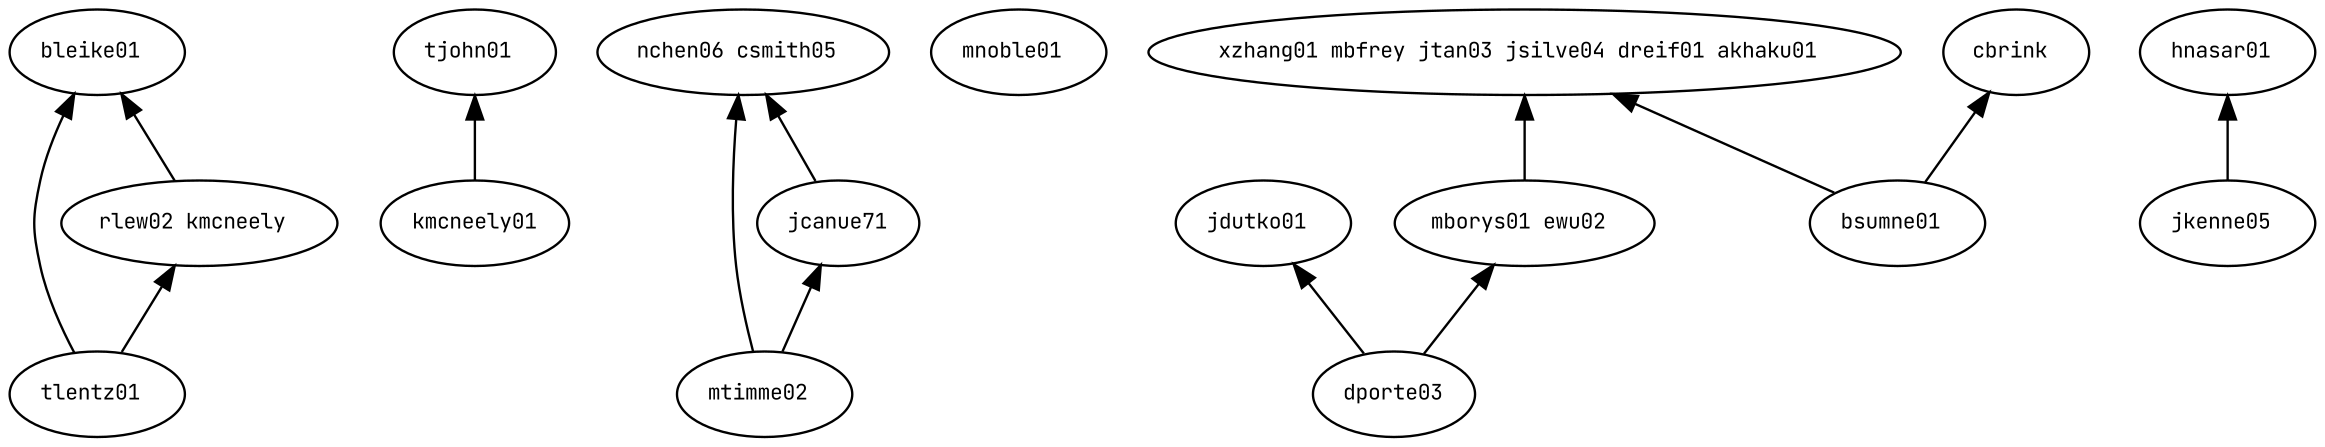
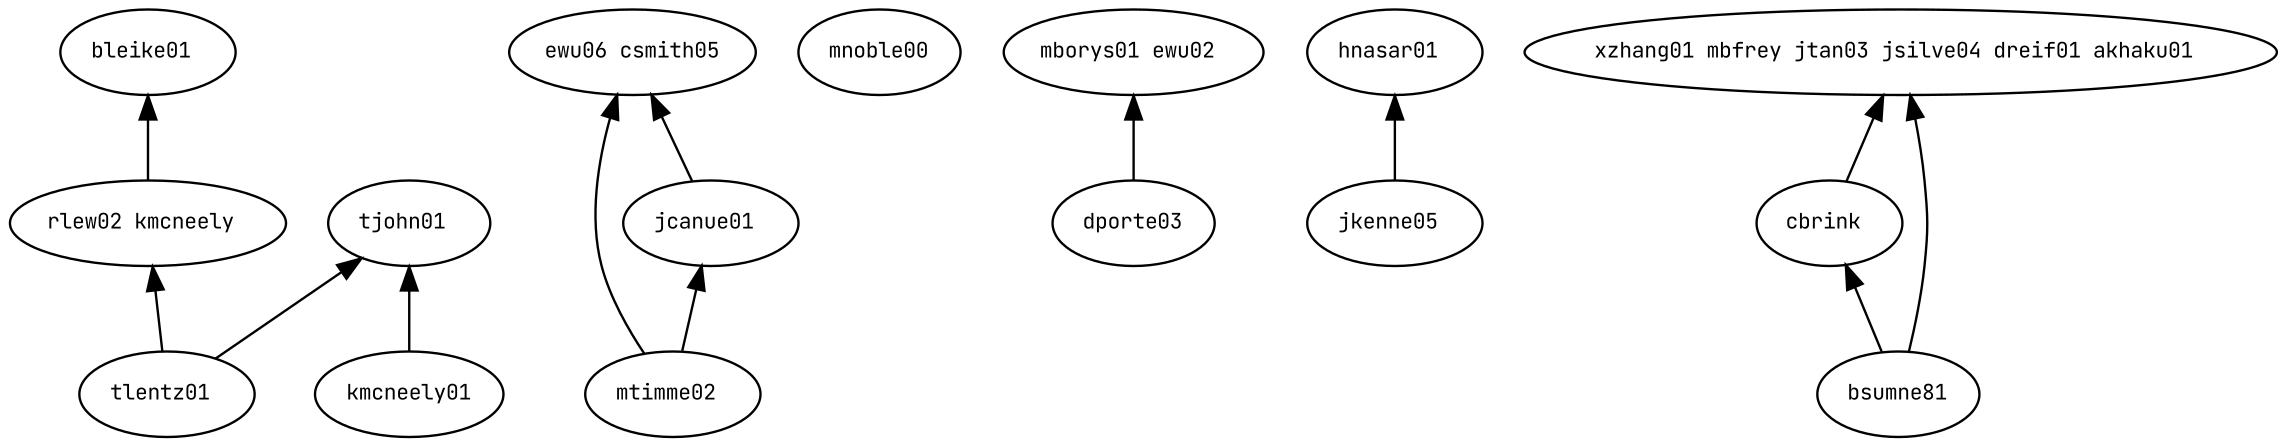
node "nchen06 csmith05": label "nchen06 csmith05" -> "ewu06 csmith05"
node "mnoble01": label "mnoble01" -> "mnoble00"
edge "mborys01 ewu02" -> "xzhang01 mbfrey jtan03 jsilve04 dreif01 akhaku01": now "cbrink" -> "xzhang01 mbfrey jtan03 jsilve04 dreif01 akhaku01"
node "jcanue71": label "jcanue71" -> "jcanue01"
node "jdutko01": removed
node "bsumne01": label "bsumne01" -> "bsumne81"
edge "tlentz01" -> "bleike01": now "tlentz01" -> "tjohn01"
